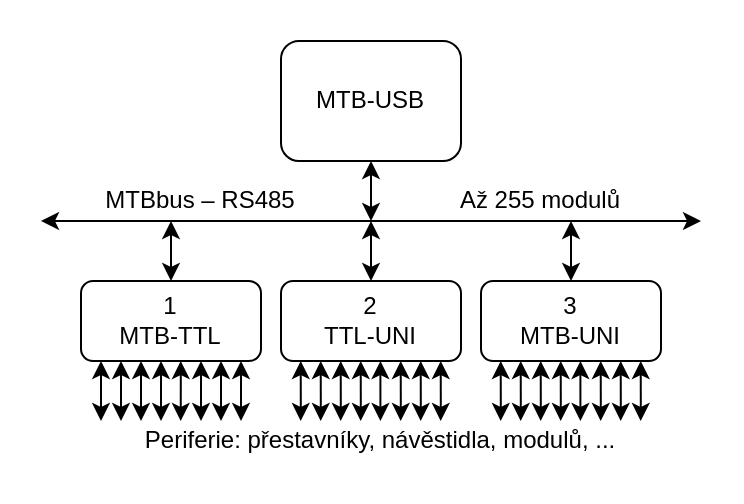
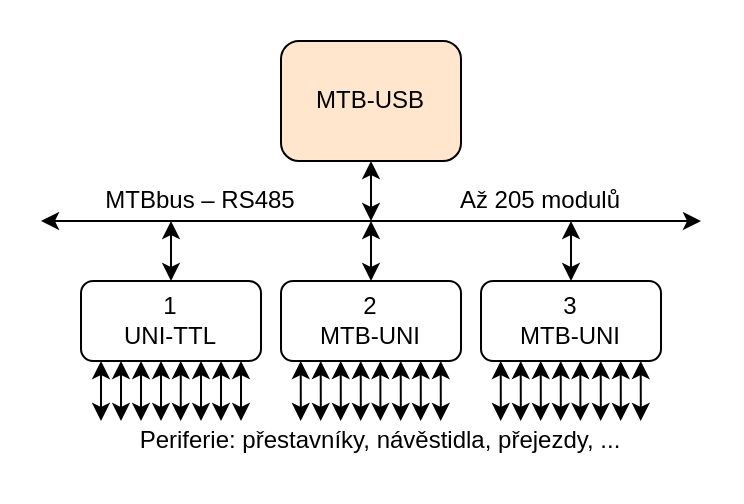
node "MTB-USB": fillcolor #ffffff -> #ffe6cc
node "Až 255 modulů": label "Až 255 modulů" -> "Až 205 modulů"
node "1 MTB-TTL": label "1 MTB-TTL" -> "1 UNI-TTL"
node "2 TTL-UNI": label "2 TTL-UNI" -> "2 MTB-UNI"
node "Periferie: přestavníky, návěstidla, modulů, ...": label "Periferie: přestavníky, návěstidla, modulů, ..." -> "Periferie: přestavníky, návěstidla, přejezdy, ..."
